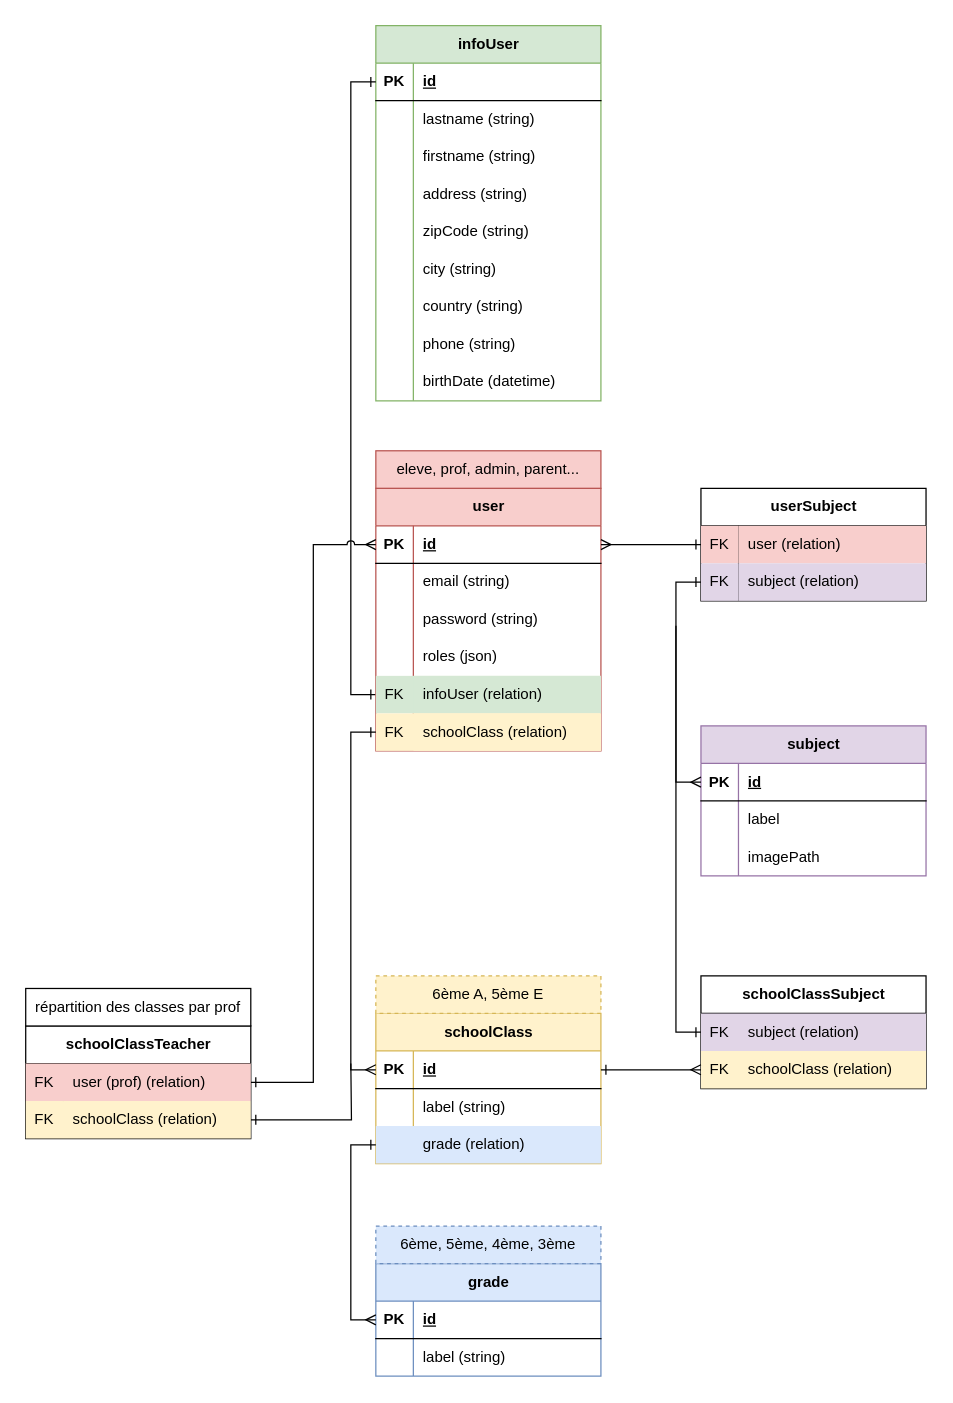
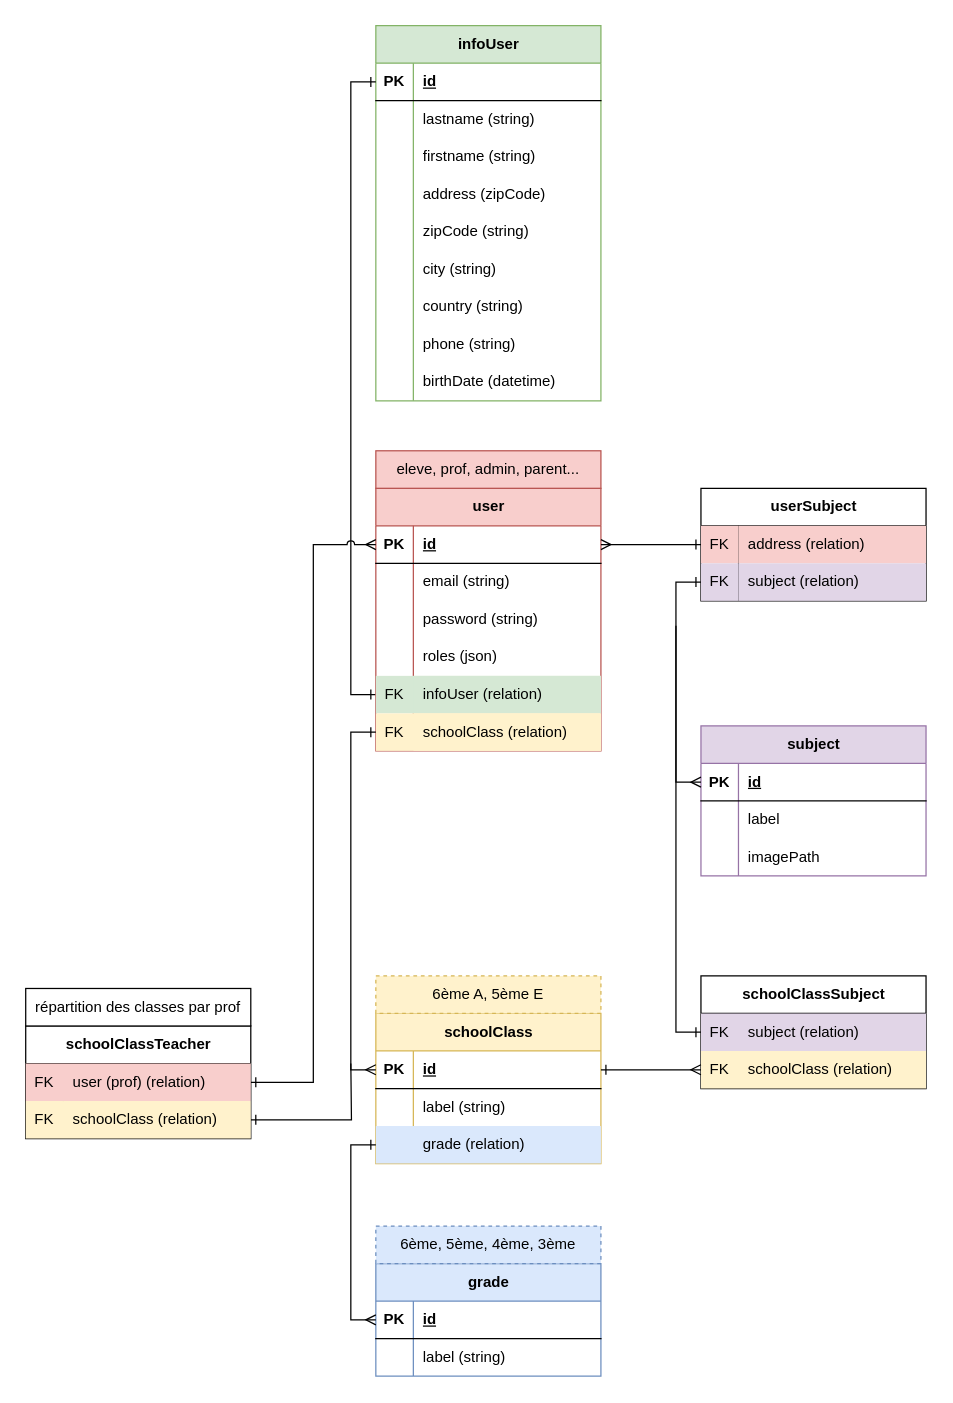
node "address (string)": label "address (string)" -> "address (zipCode)"
node "user (relation)": label "user (relation)" -> "address (relation)"
